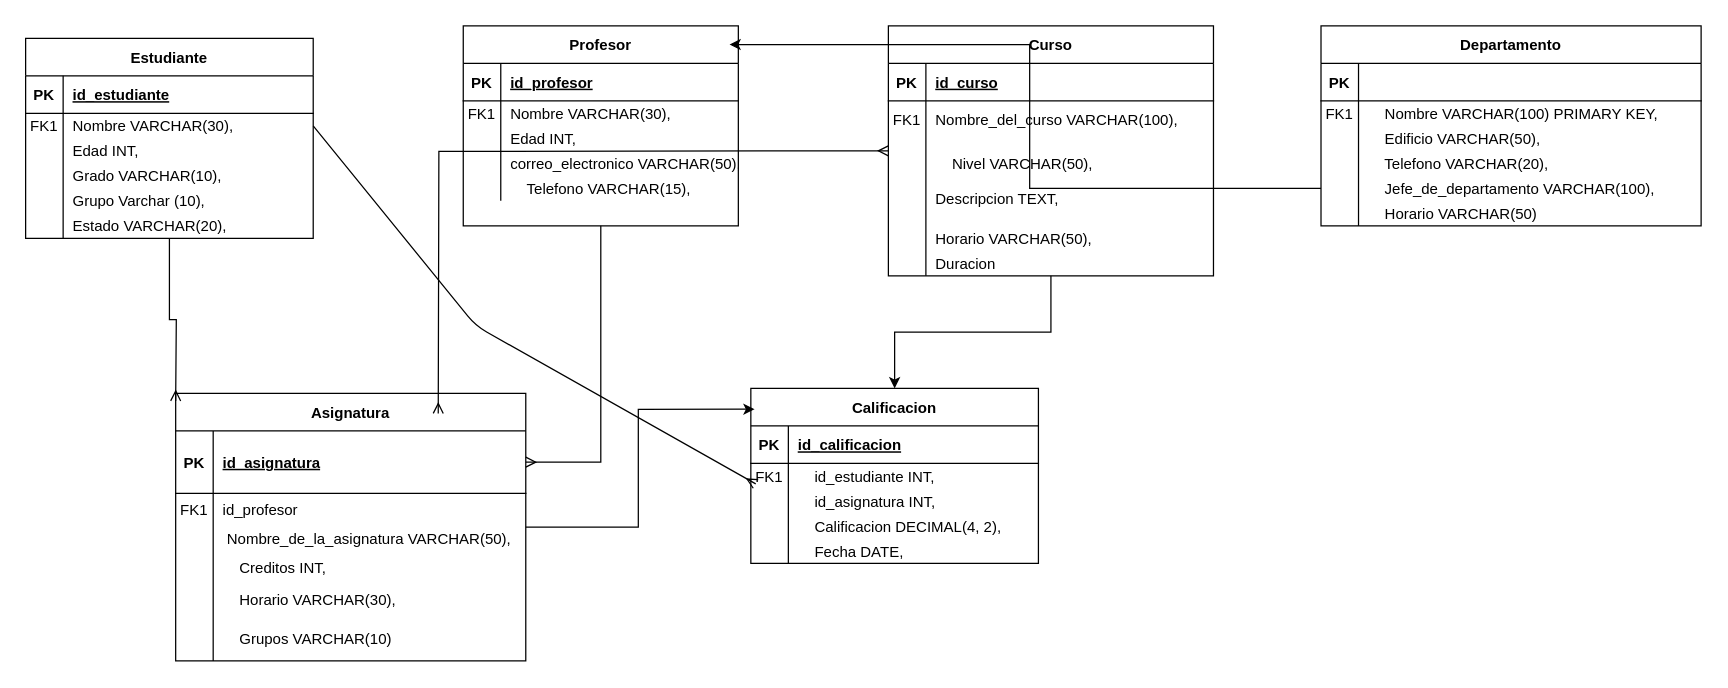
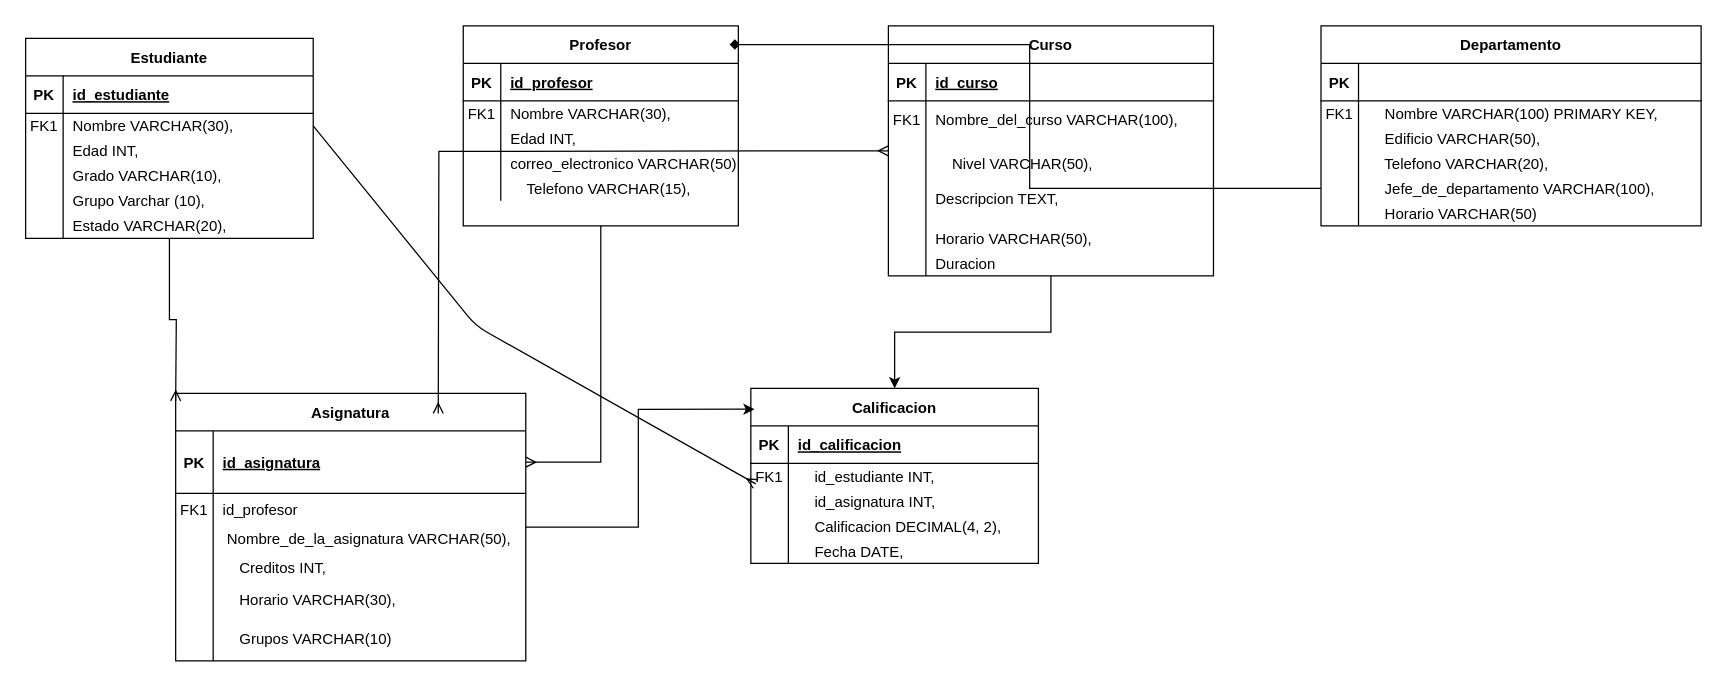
edge "Departamento" -> "Profesor": arrowhead classic -> diamond
